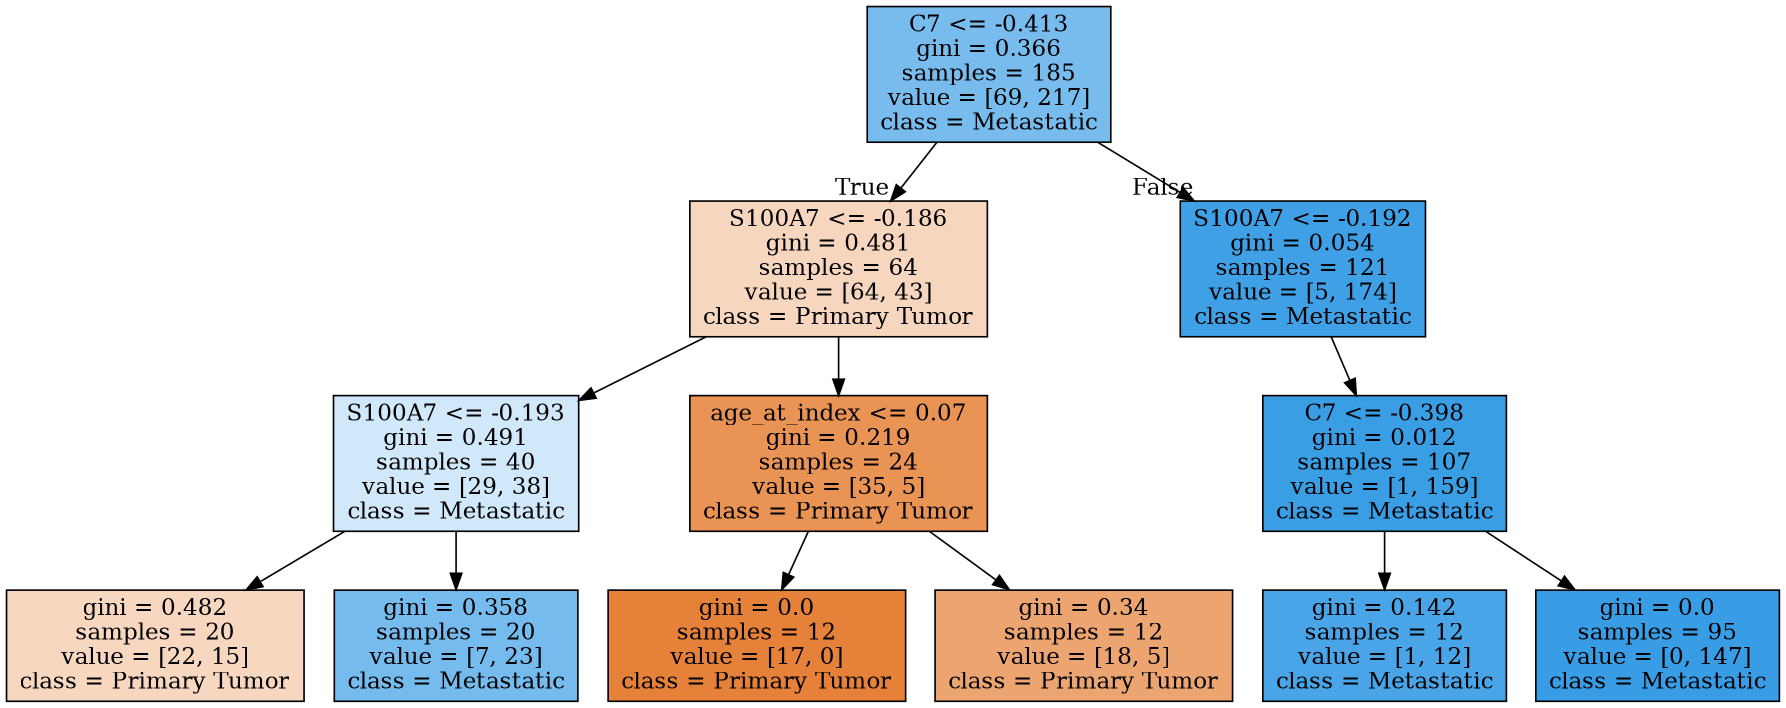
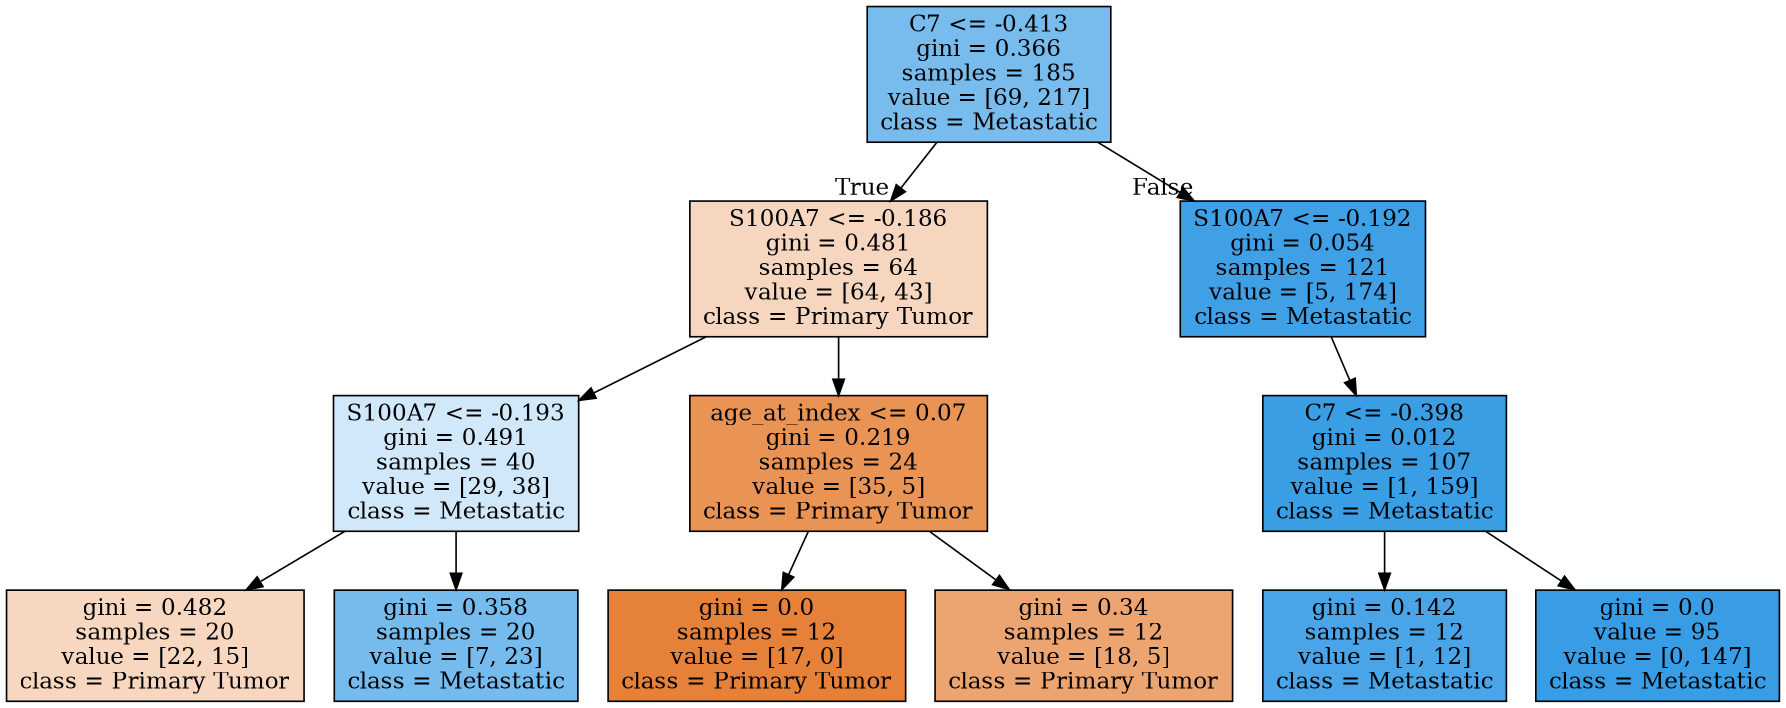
node "gini = 0.0 samples = 95 value = [0, 147] class = Metastatic": label "gini = 0.0 samples = 95 value = [0, 147] class = Metastatic" -> "gini = 0.0 value = 95 value = [0, 147] class = Metastatic"
